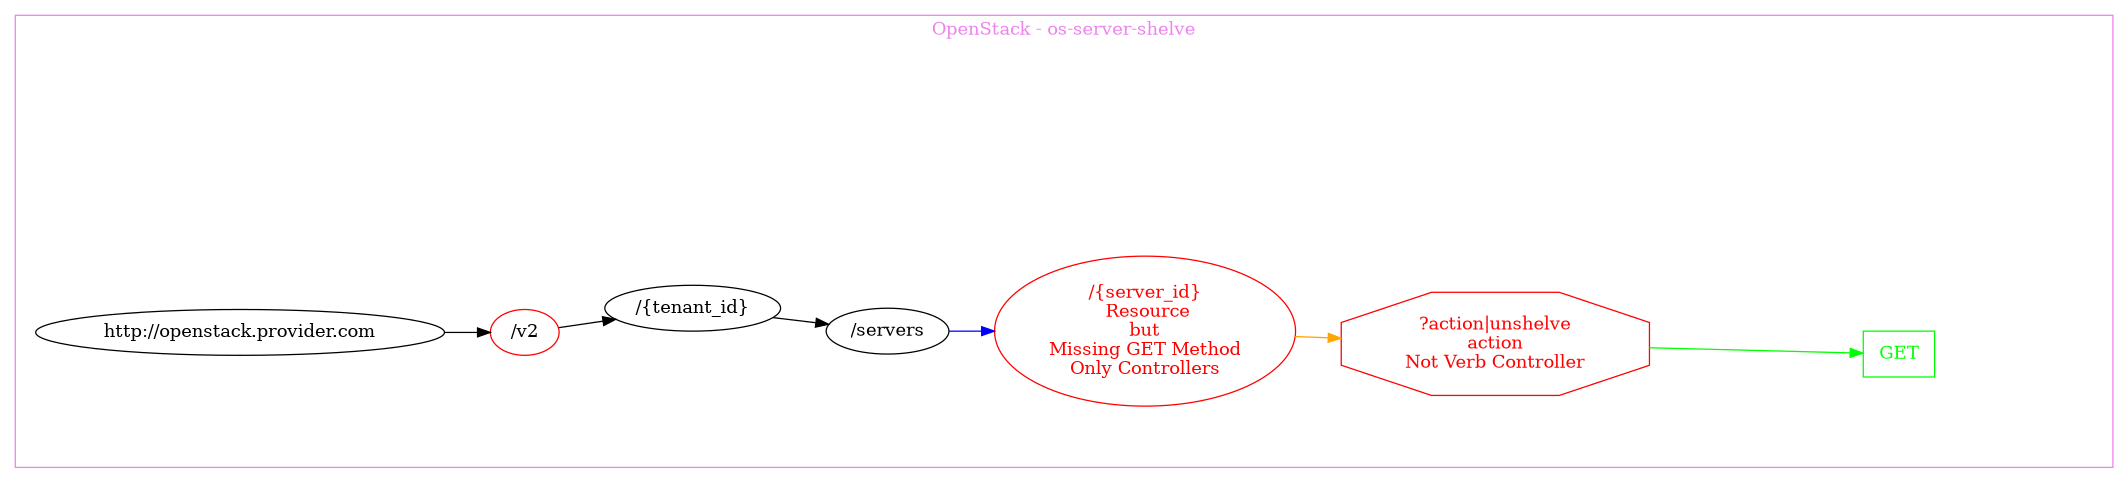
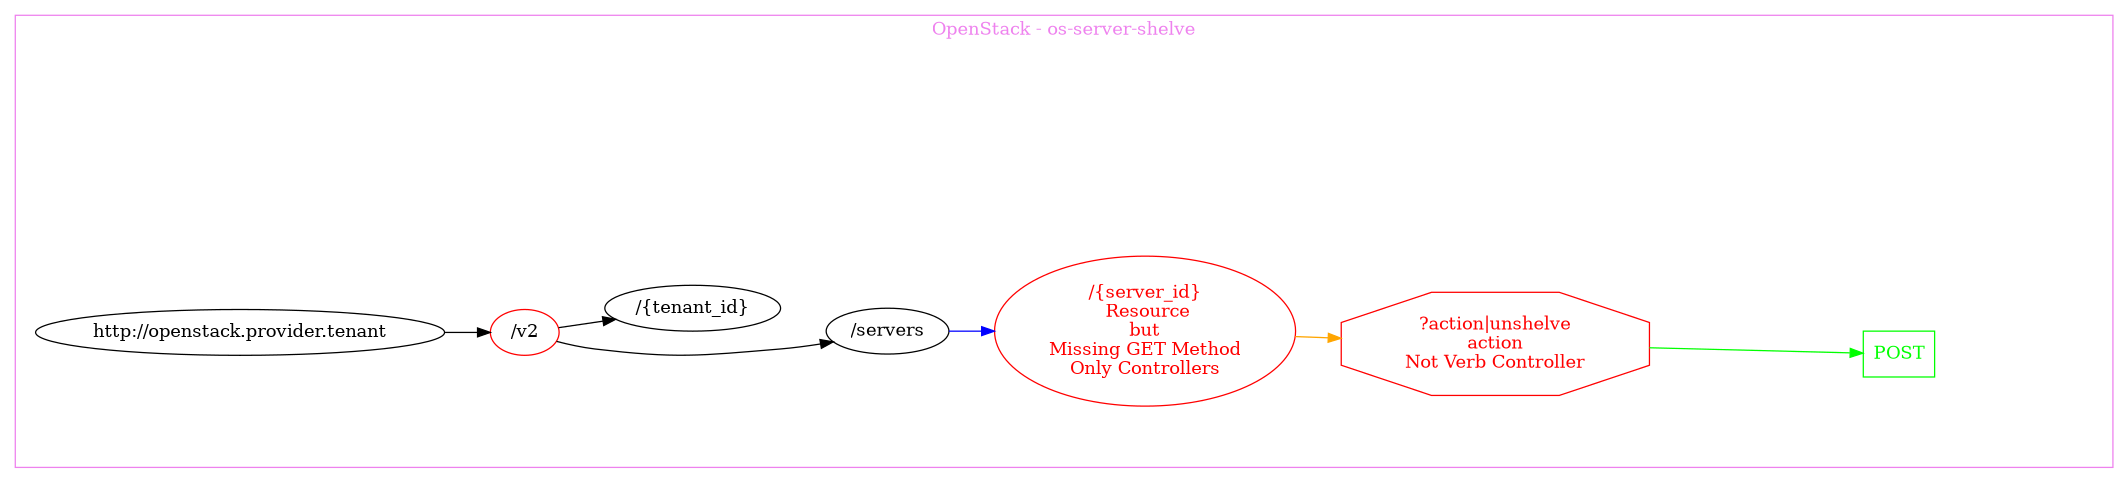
edge "/{tenant_id}" -> "/servers": now "/v2" -> "/servers"
node "http://openstack.provider.com": label "http://openstack.provider.com" -> "http://openstack.provider.tenant"
node "GET": label "GET" -> "POST"
